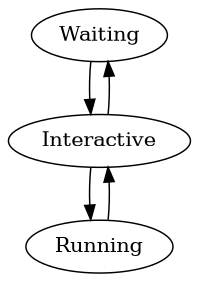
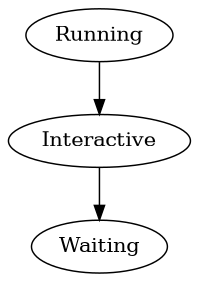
edge "Waiting" -> "Interactive": removed
edge "Interactive" -> "Running": removed
